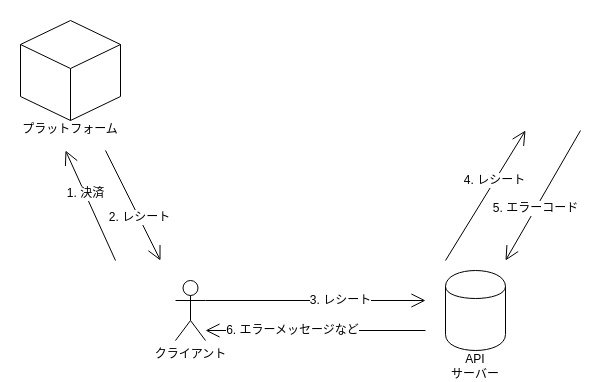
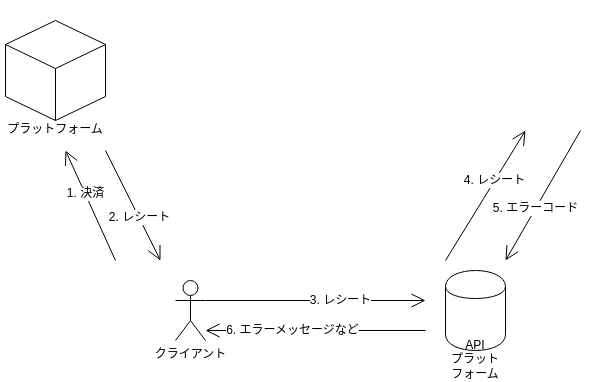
node "プラットフォーム": moved (71, 71) -> (56, 71)
node "API サーバー": label "API サーバー" -> "API プラットフォーム"
